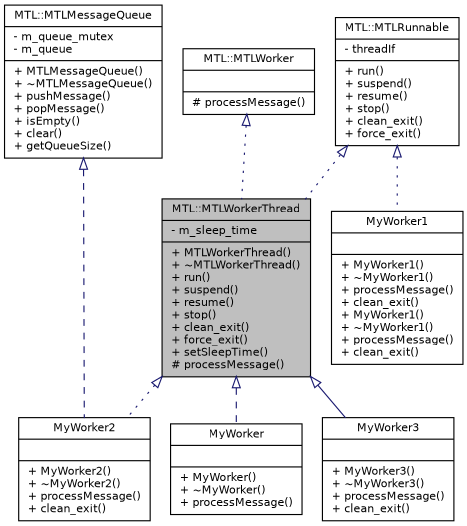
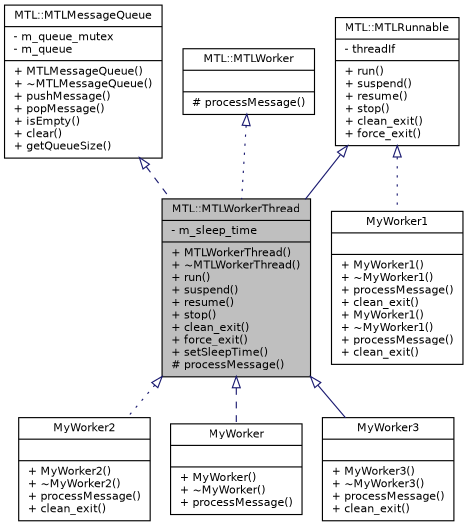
edge "MTL::MTLWorkerThread" -> "MTL::MTLRunnable": style dotted -> solid
edge "MyWorker2" -> "MTL::MTLMessageQueue": now "MTL::MTLWorkerThread" -> "MTL::MTLMessageQueue"
